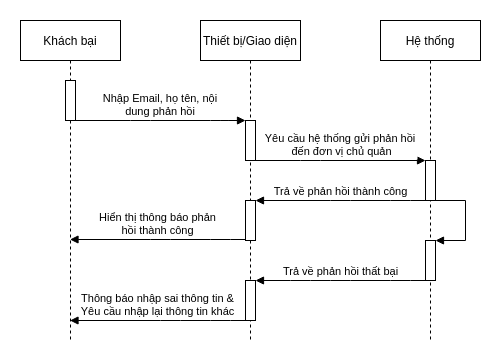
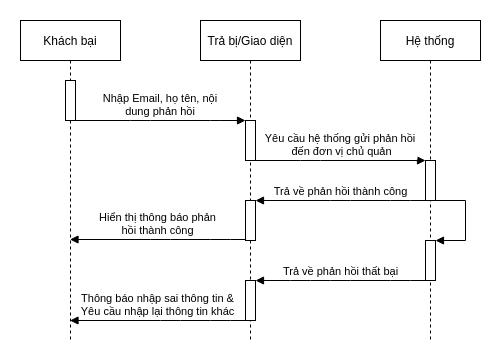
node "Thiết bị/Giao diện": label "Thiết bị/Giao diện" -> "Trả bị/Giao diện"
